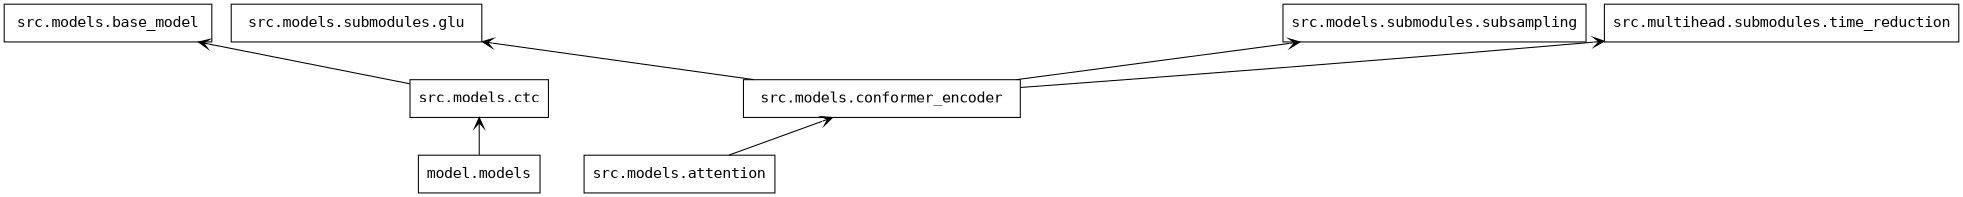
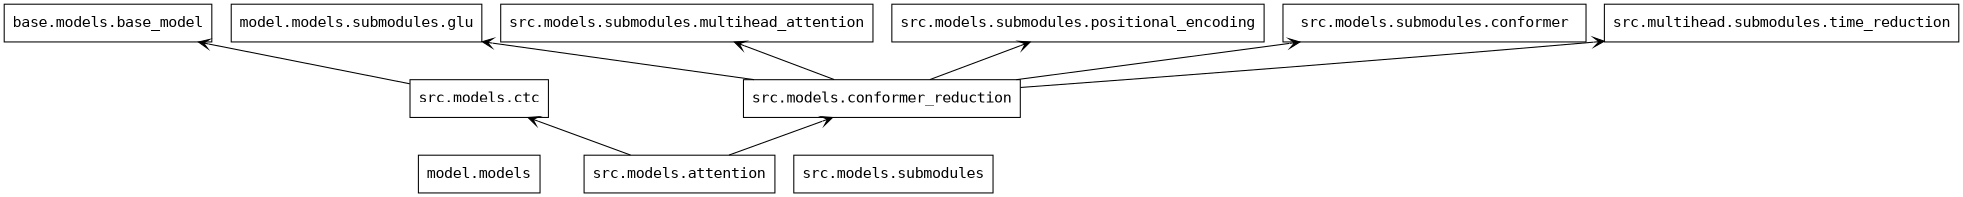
node "src.models.base_model": label "src.models.base_model" -> "base.models.base_model"
node "src.models.submodules.glu": label "src.models.submodules.glu" -> "model.models.submodules.glu"
node "src.models.submodules.multihead_attention": added
node "src.models.submodules.positional_encoding": added
node "src.models.submodules.subsampling": label "src.models.submodules.subsampling" -> "src.models.submodules.conformer"
node "src.models.conformer_encoder": label "src.models.conformer_encoder" -> "src.models.conformer_reduction"
edge "model.models" -> "src.models.ctc": now "src.models.attention" -> "src.models.ctc"
node "src.models.submodules": added
